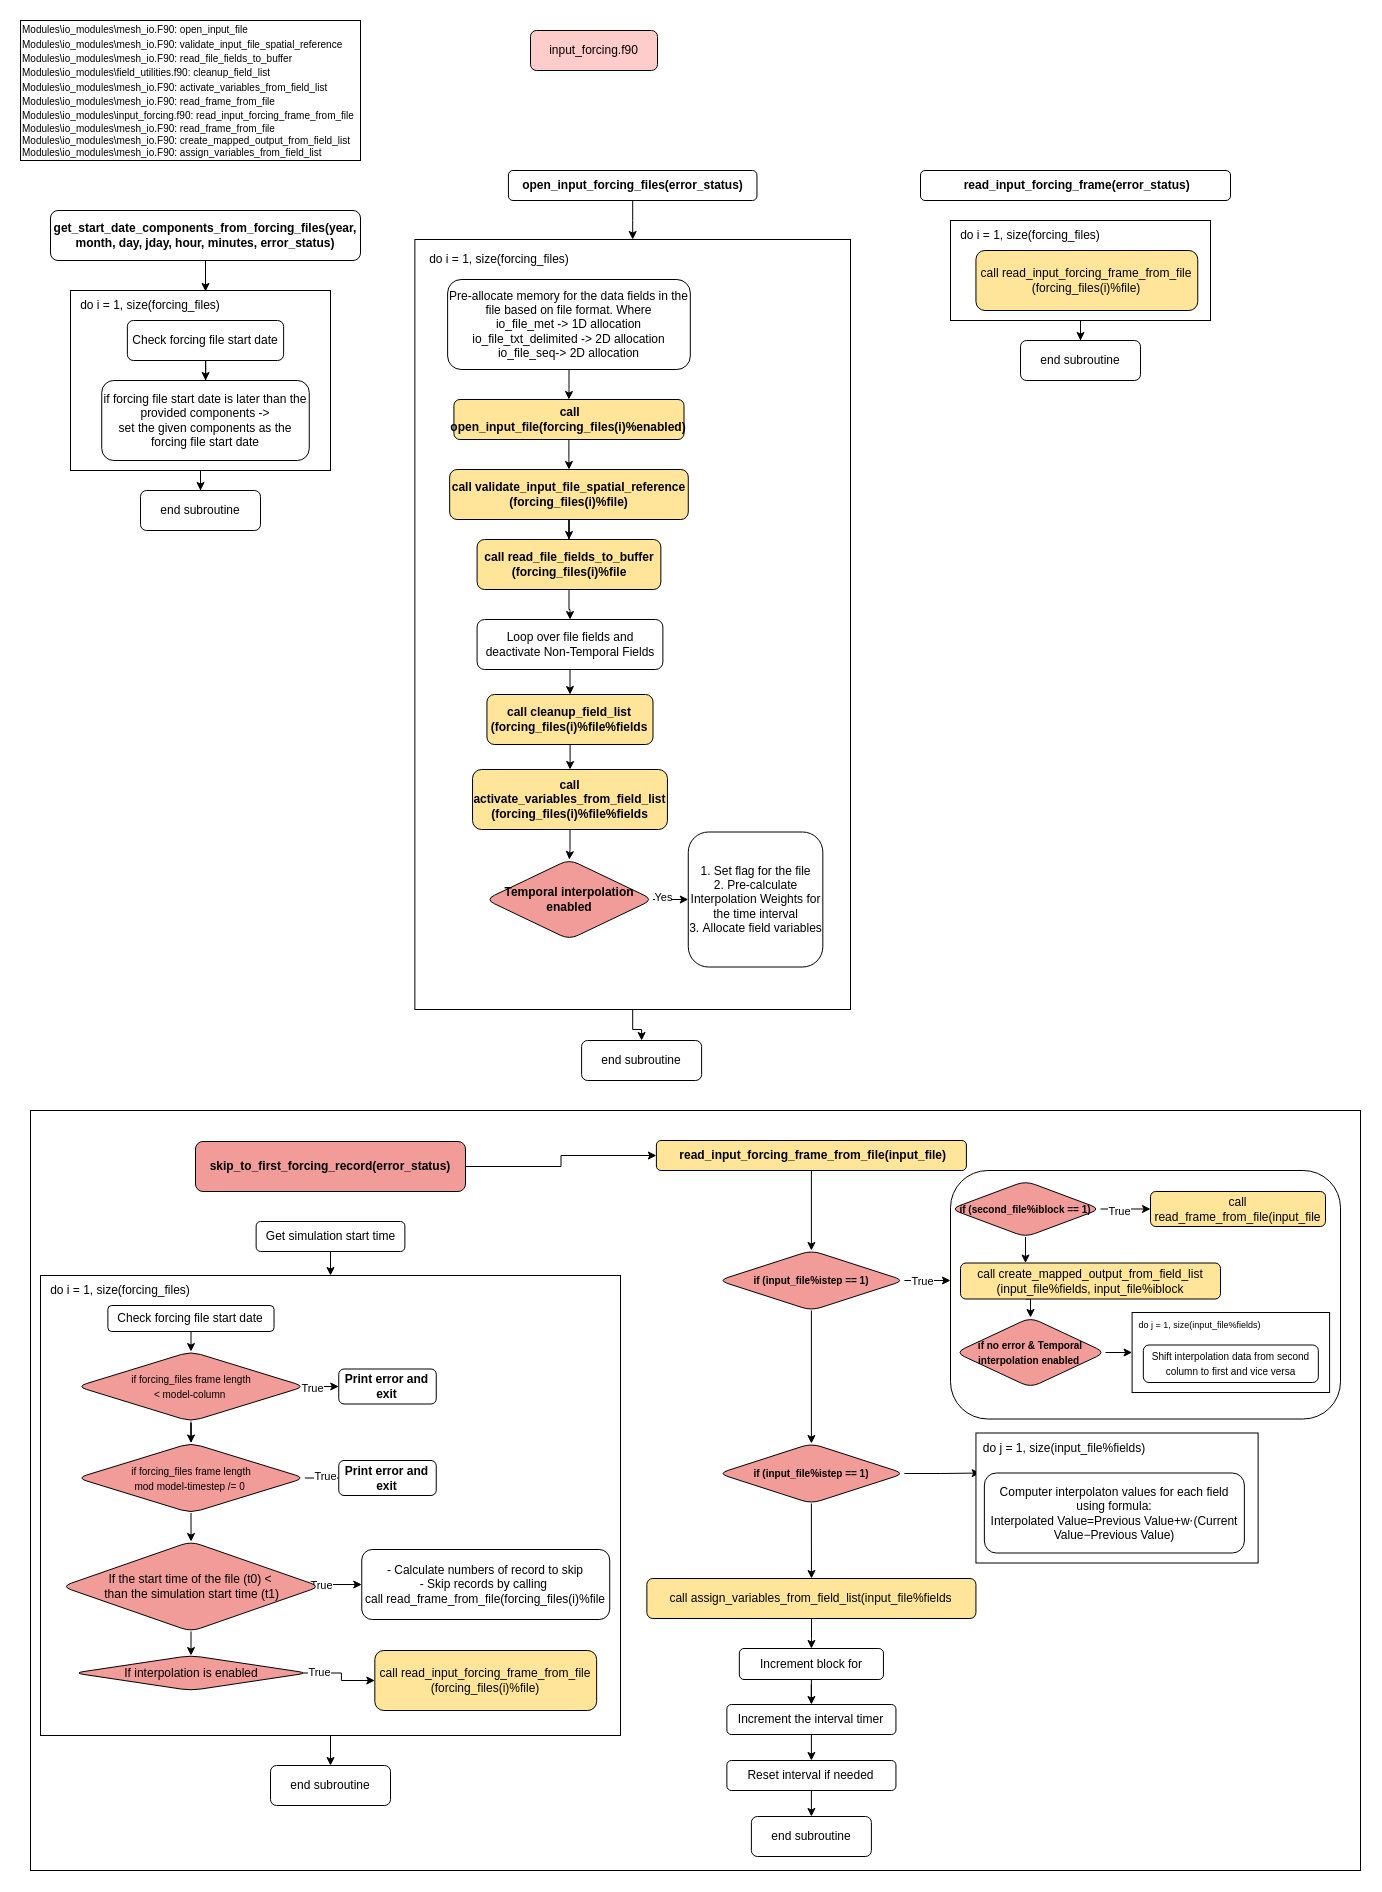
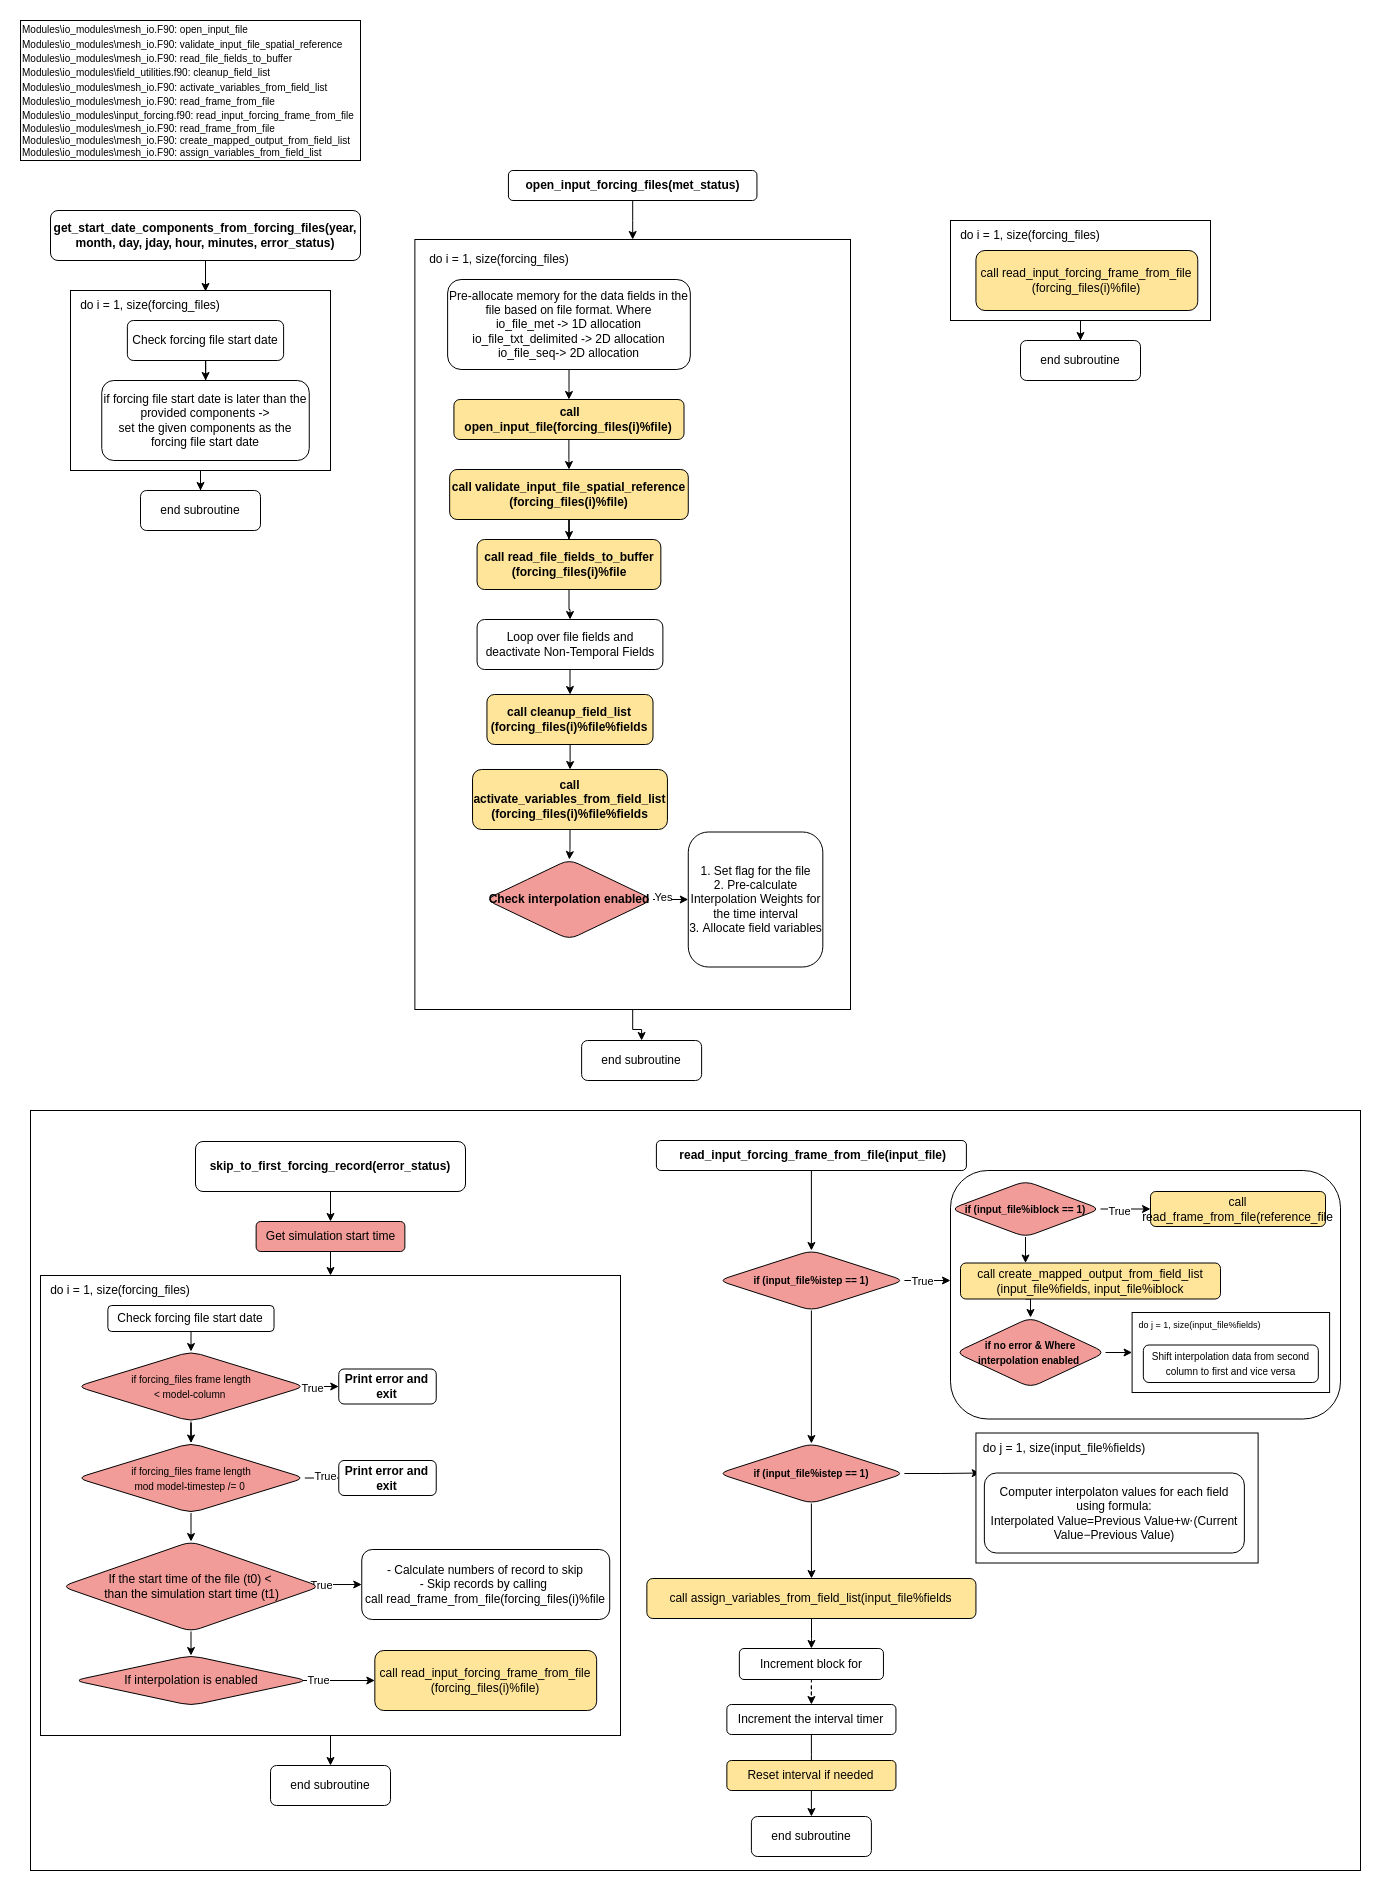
node "input_forcing.f90": removed
node "open_input_forcing_files(error_status)": label "open_input_forcing_files(error_status)" -> "open_input_forcing_files(met_status)"
node "read_input_forcing_frame(error_status)": removed
node "call open_input_file(forcing_files(i)%enabled)": label "call open_input_file(forcing_files(i)%enabled)" -> "call open_input_file(forcing_files(i)%file)"
node "Temporal interpolation enabled": label "Temporal interpolation enabled" -> "Check interpolation enabled"
node "read_input_forcing_frame_from_file(input_file)": fillcolor #ffe599 -> #ffffff
edge "skip_to_first_forcing_record(error_status)" -> "read_input_forcing_frame_from_file(input_file)": now "skip_to_first_forcing_record(error_status)" -> "Get simulation start time"
node "skip_to_first_forcing_record(error_status)": fillcolor #f19c99 -> #ffffff
node "if (second_file%iblock == 1)": label "if (second_file%iblock == 1)" -> "if (input_file%iblock == 1)"
node "call read_frame_from_file(input_file": label "call read_frame_from_file(input_file" -> "call read_frame_from_file(reference_file"
node "Get simulation start time": fillcolor #ffffff -> #f19c99
node "if no error & Temporal interpolation enabled": label "if no error & Temporal interpolation enabled" -> "if no error & Where interpolation enabled"
node "If interpolation is enabled": size 234x35 -> 234x50
edge "Increment block for" -> "Increment the interval timer": style solid -> dashed
edge "Increment the interval timer" -> "Reset interval if needed": arrowhead classic -> none
node "Reset interval if needed": fillcolor #ffffff -> #ffe599
